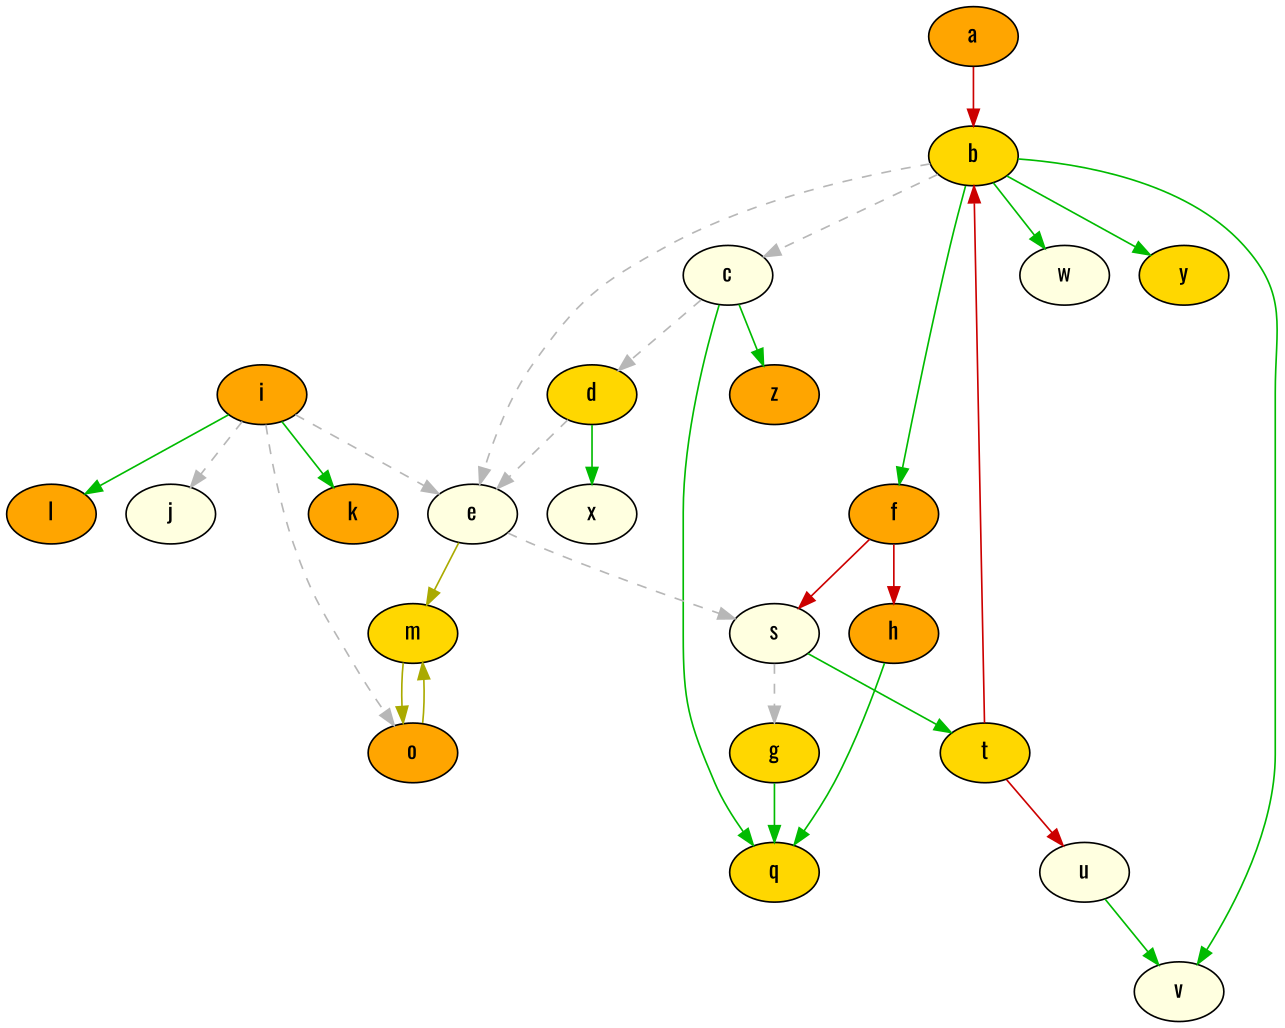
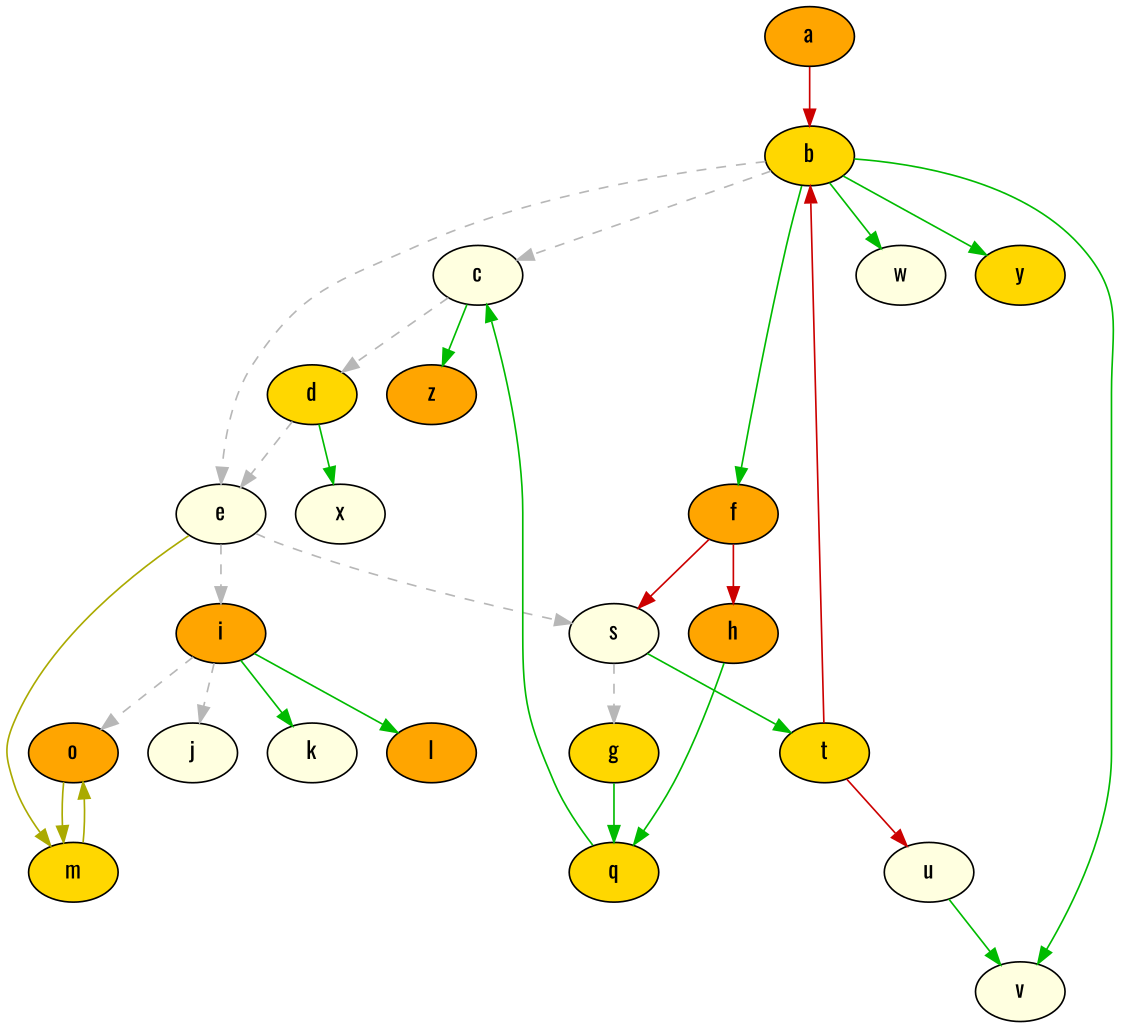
edge "i" -> "e": reversed
node "k": fillcolor orange -> lightyellow
edge "c" -> "q": reversed
